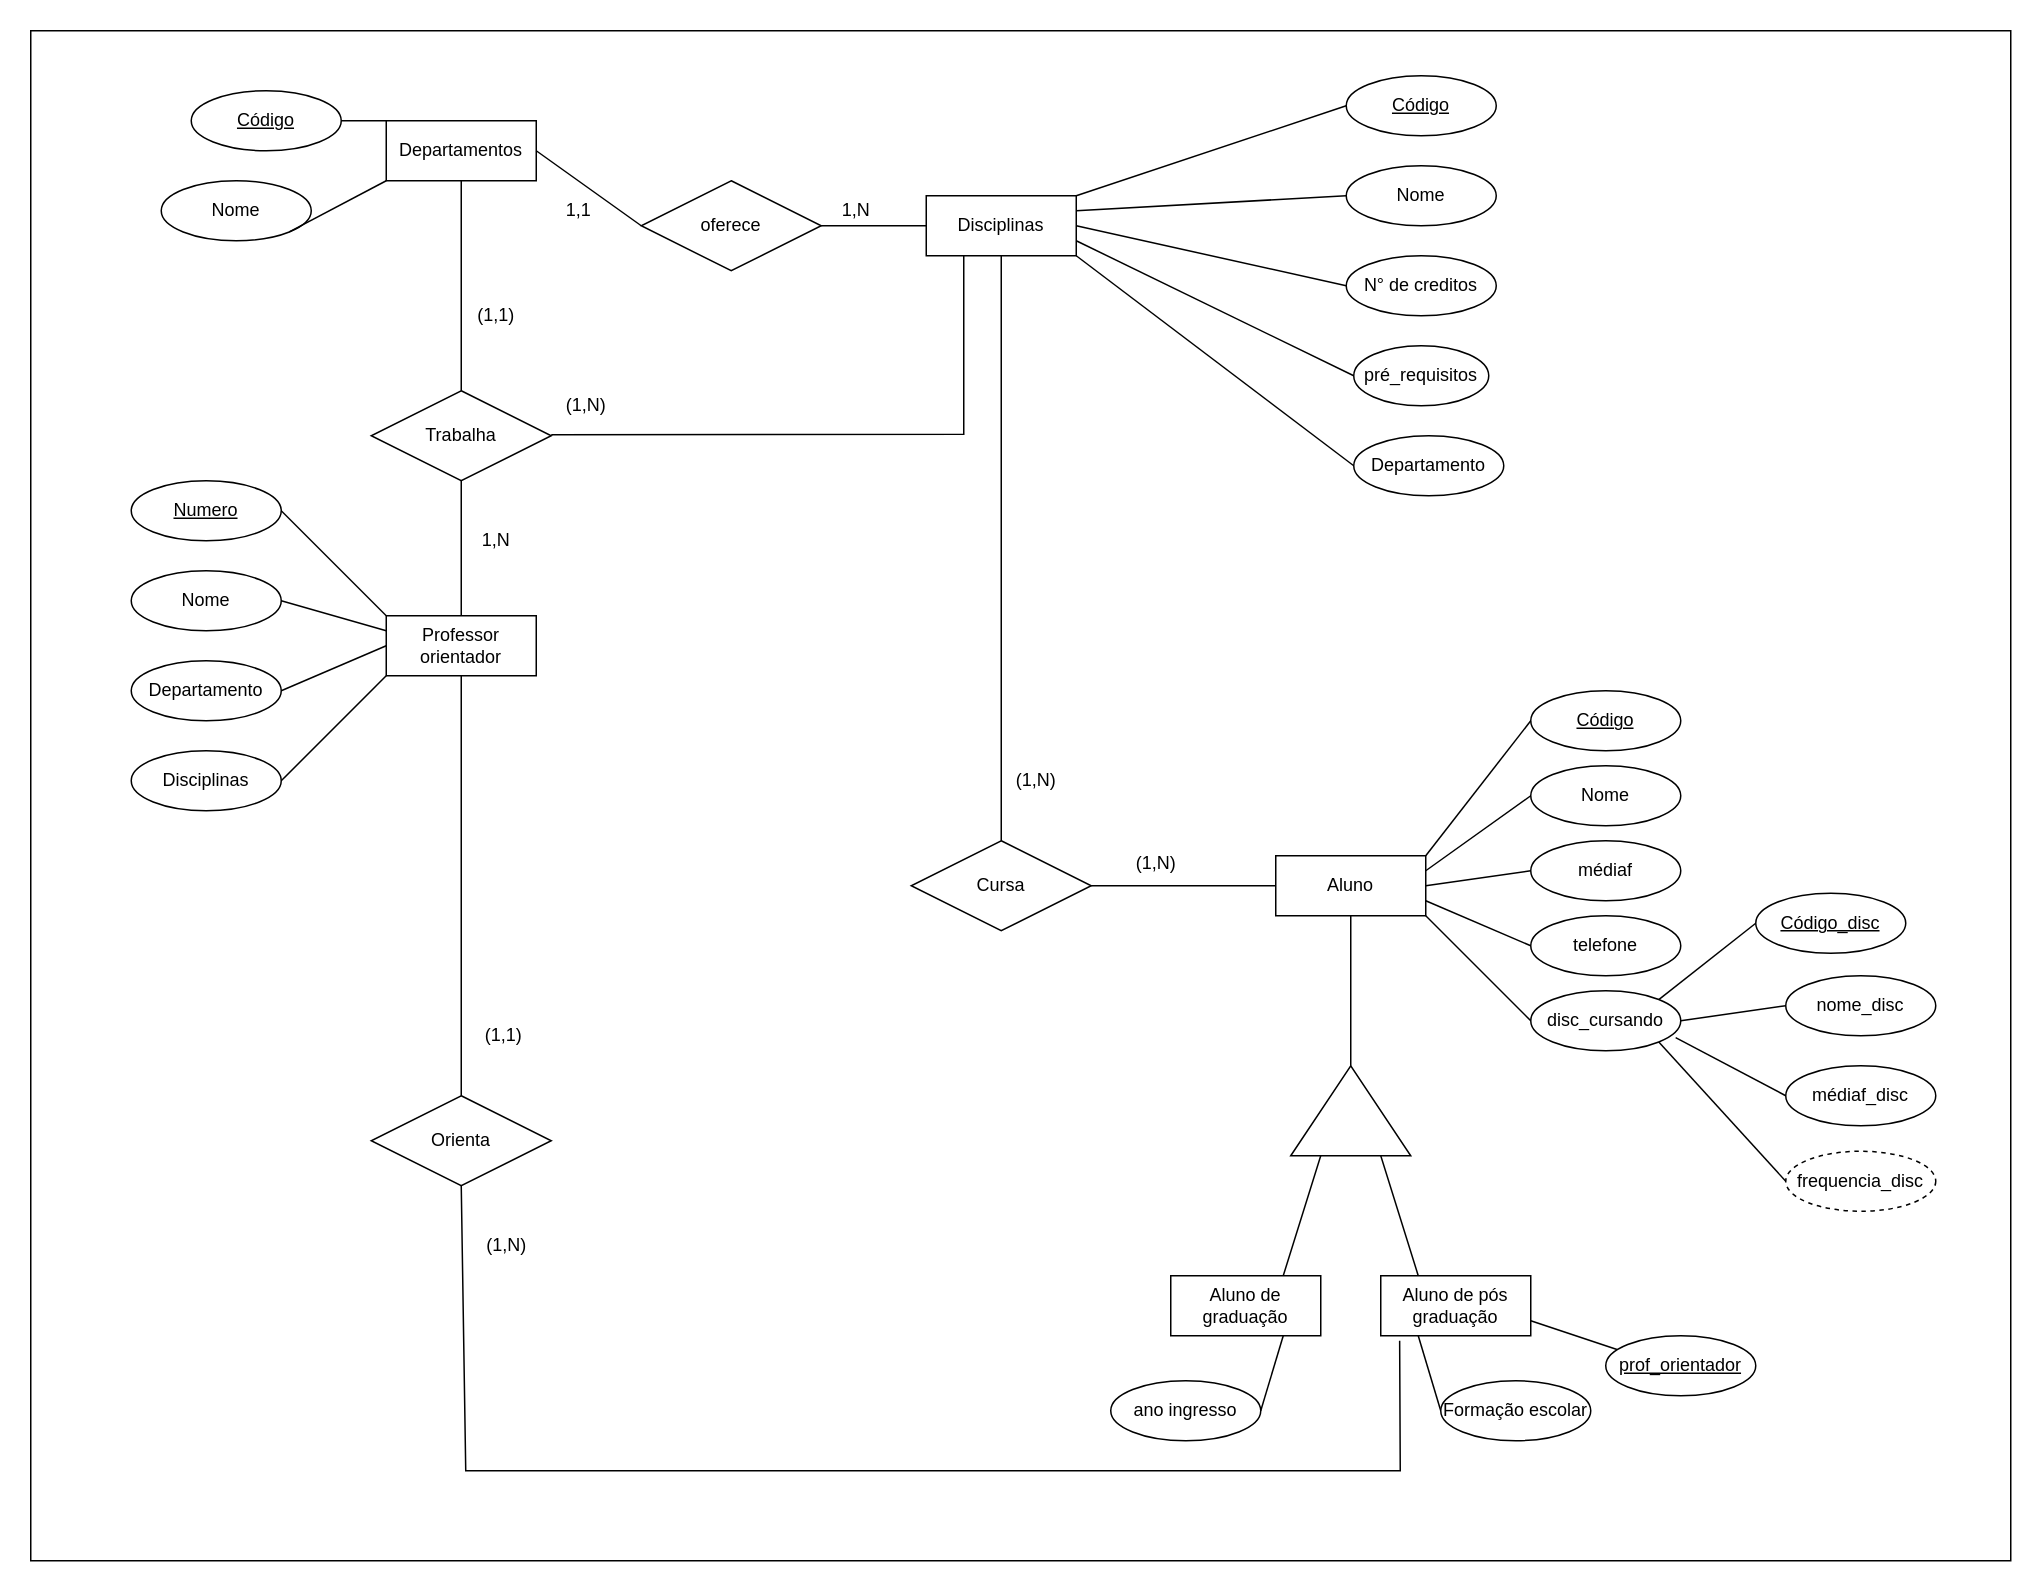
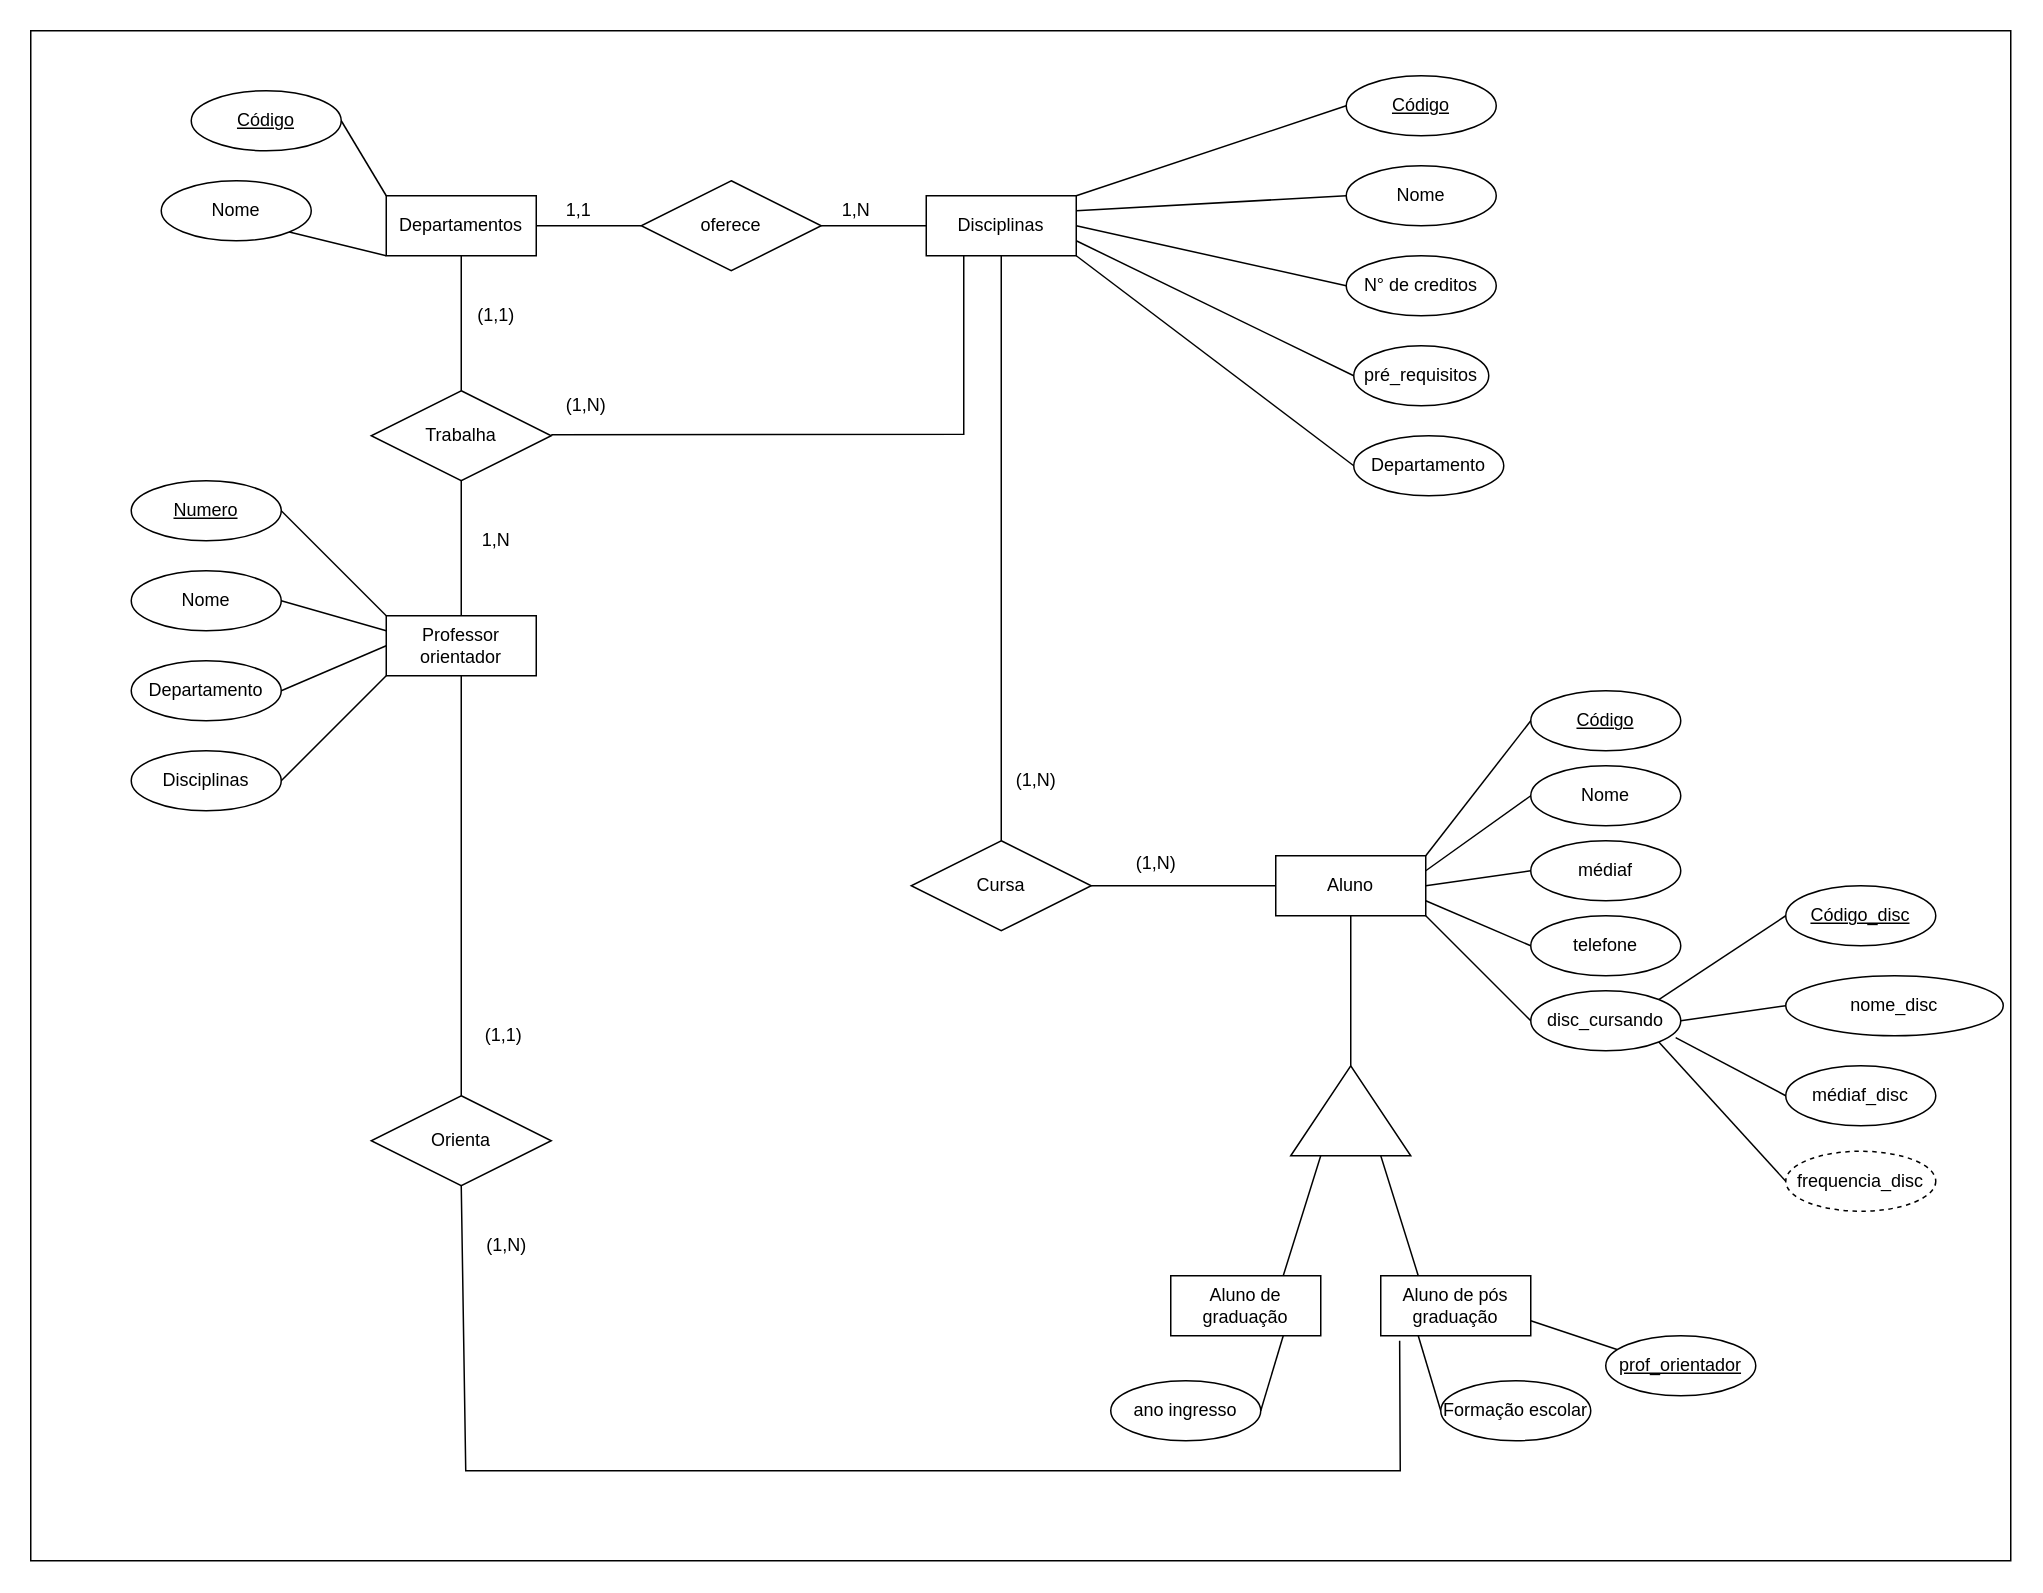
node "Departamentos": moved (461, 151) -> (461, 226)
node "Código_disc": moved (1831, 923) -> (1861, 916)
node "nome_disc": size 150x60 -> 218x60
